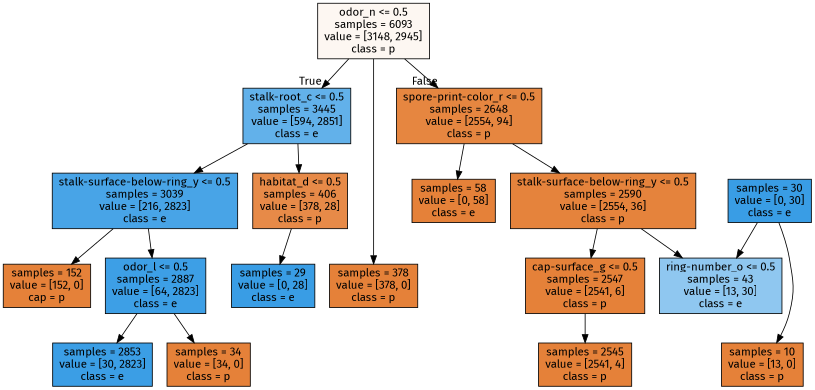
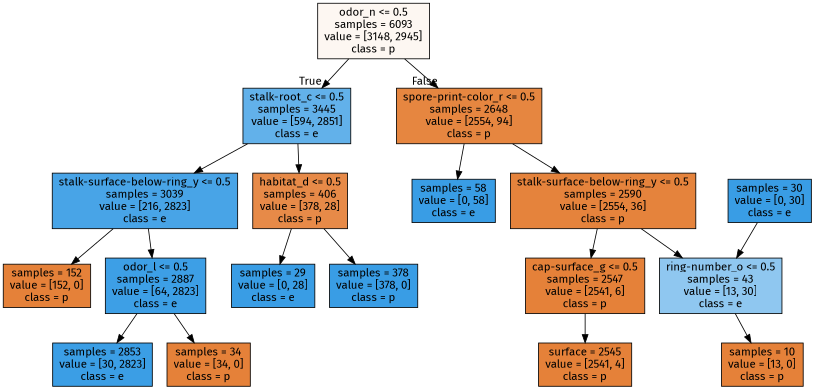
edge "odor_n <= 0.5 samples = 6093 value = [3148, 2945] class = p" -> "samples = 378 value = [378, 0] class = p": now "habitat_d <= 0.5 samples = 406 value = [378, 28] class = p" -> "samples = 378 value = [378, 0] class = p"
node "samples = 58 value = [0, 58] class = e": fillcolor #e58139 -> #399de5
edge "samples = 30 value = [0, 30] class = e" -> "samples = 10 value = [13, 0] class = p": now "ring-number_o <= 0.5 samples = 43 value = [13, 30] class = e" -> "samples = 10 value = [13, 0] class = p"
node "samples = 152 value = [152, 0] cap = p": label "samples = 152 value = [152, 0] cap = p" -> "samples = 152 value = [152, 0] class = p"
node "samples = 378 value = [378, 0] class = p": fillcolor #e58139 -> #399de5
node "samples = 2545 value = [2541, 4] class = p": label "samples = 2545 value = [2541, 4] class = p" -> "surface = 2545 value = [2541, 4] class = p"
